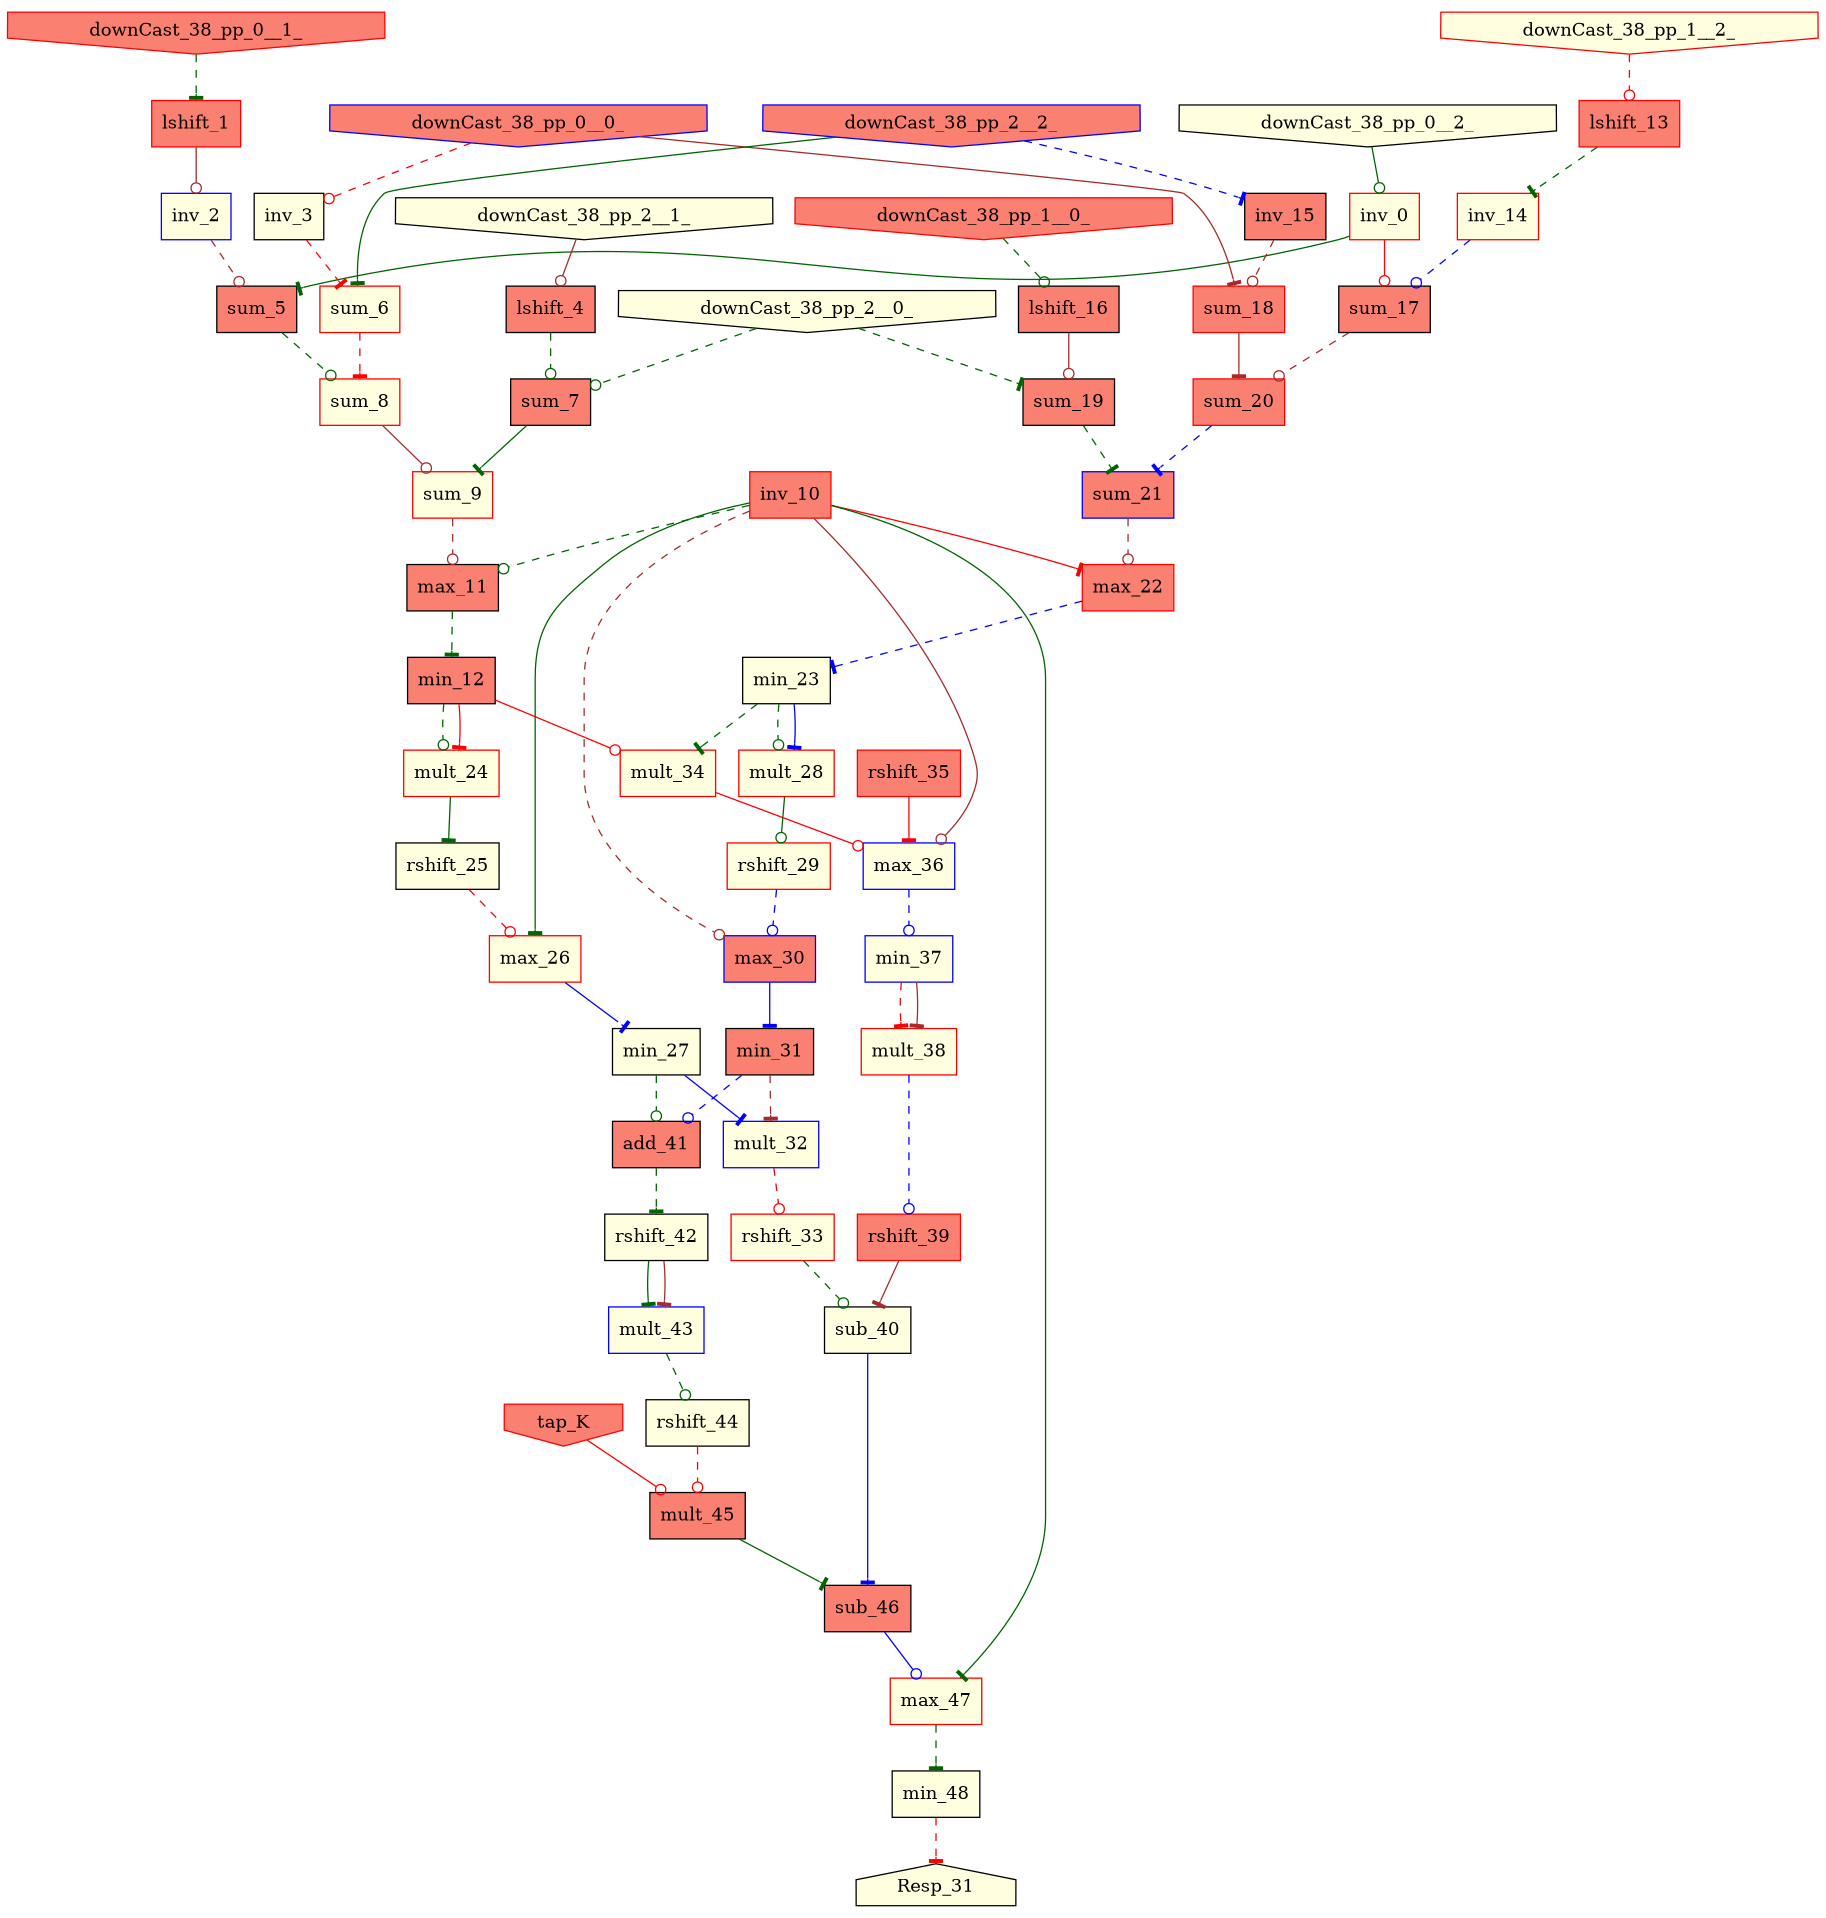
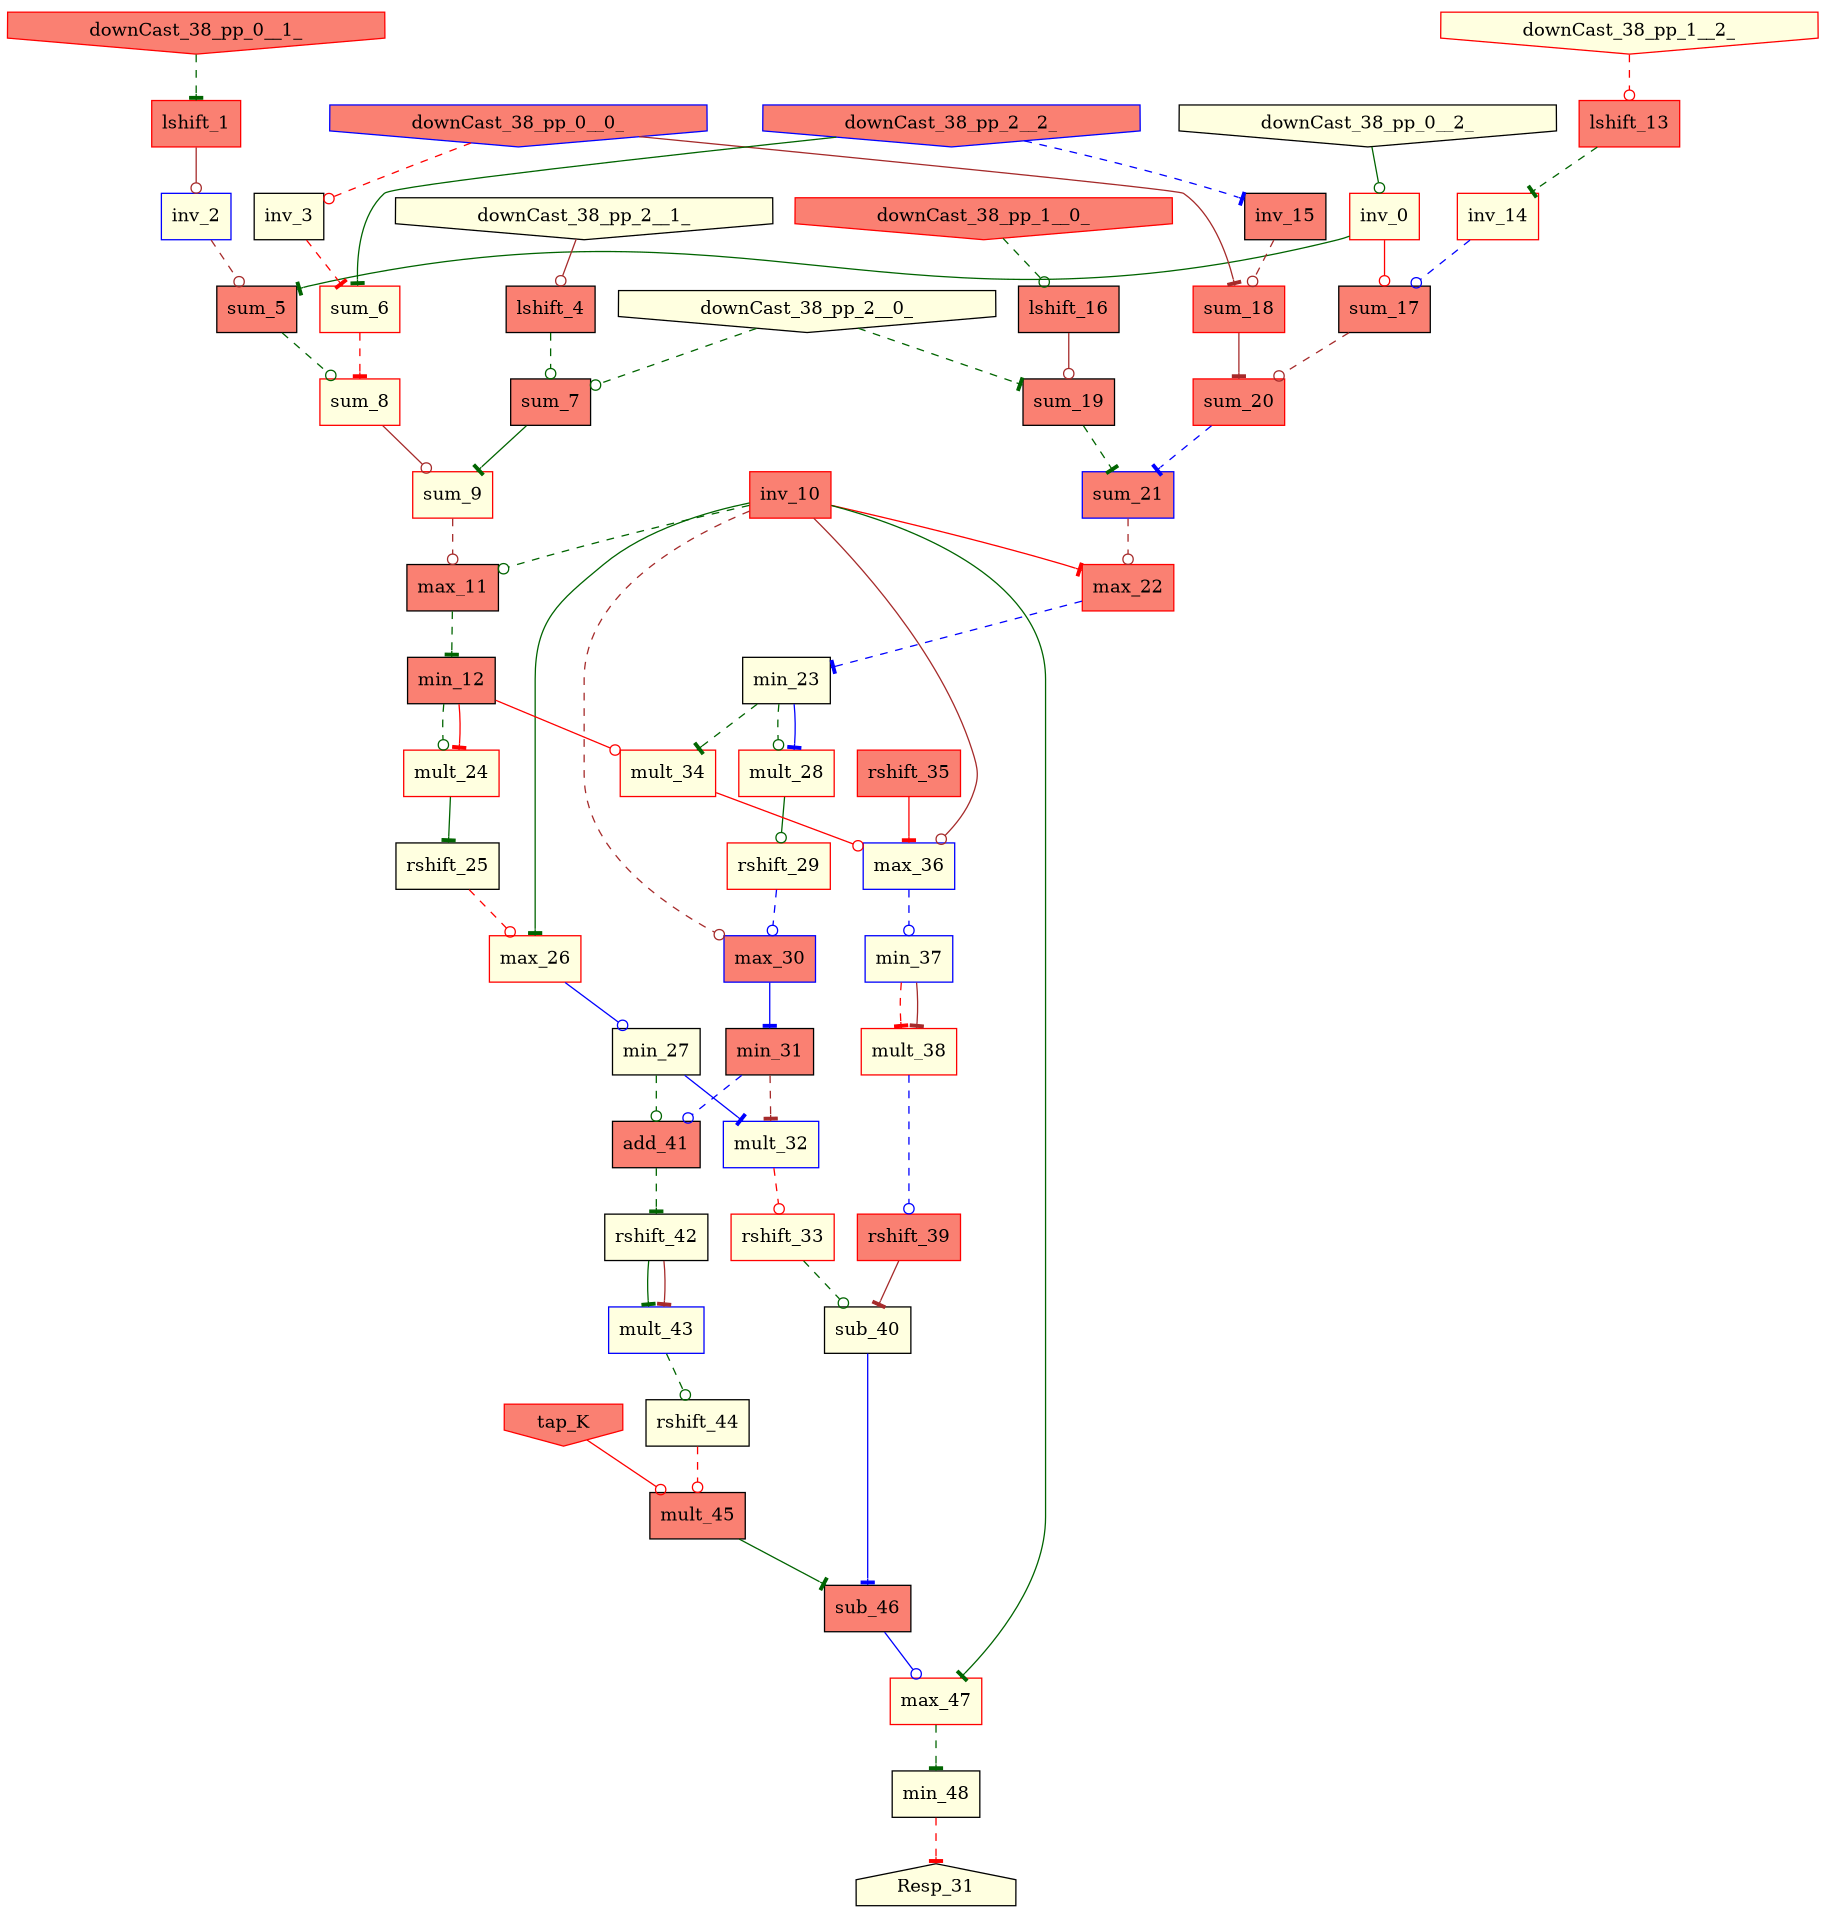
edge "max_26" -> "min_27": arrowhead tee -> odot
